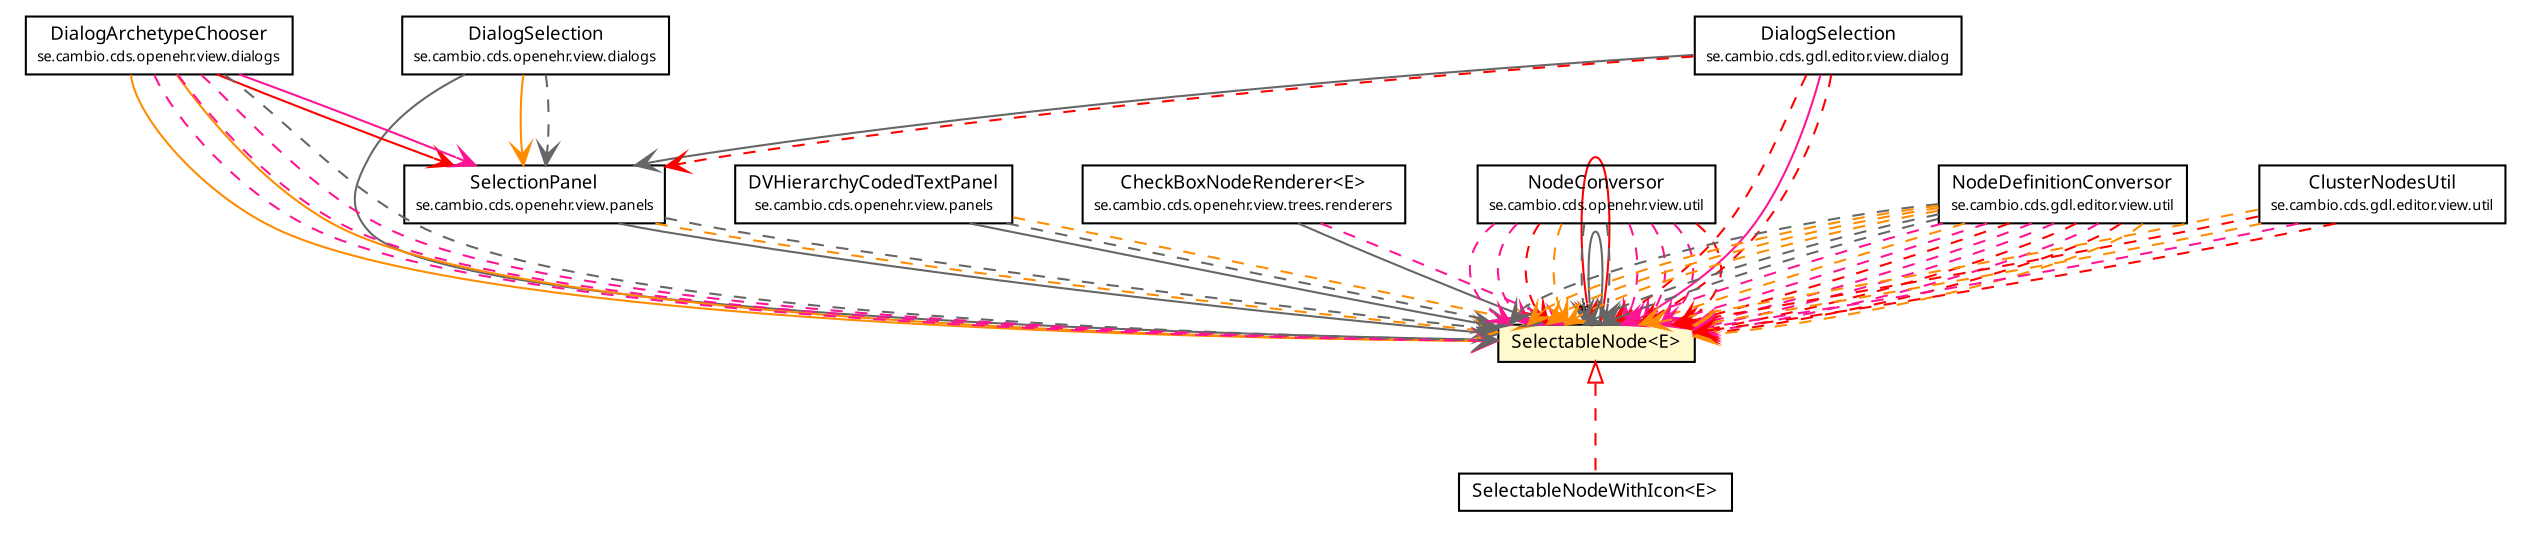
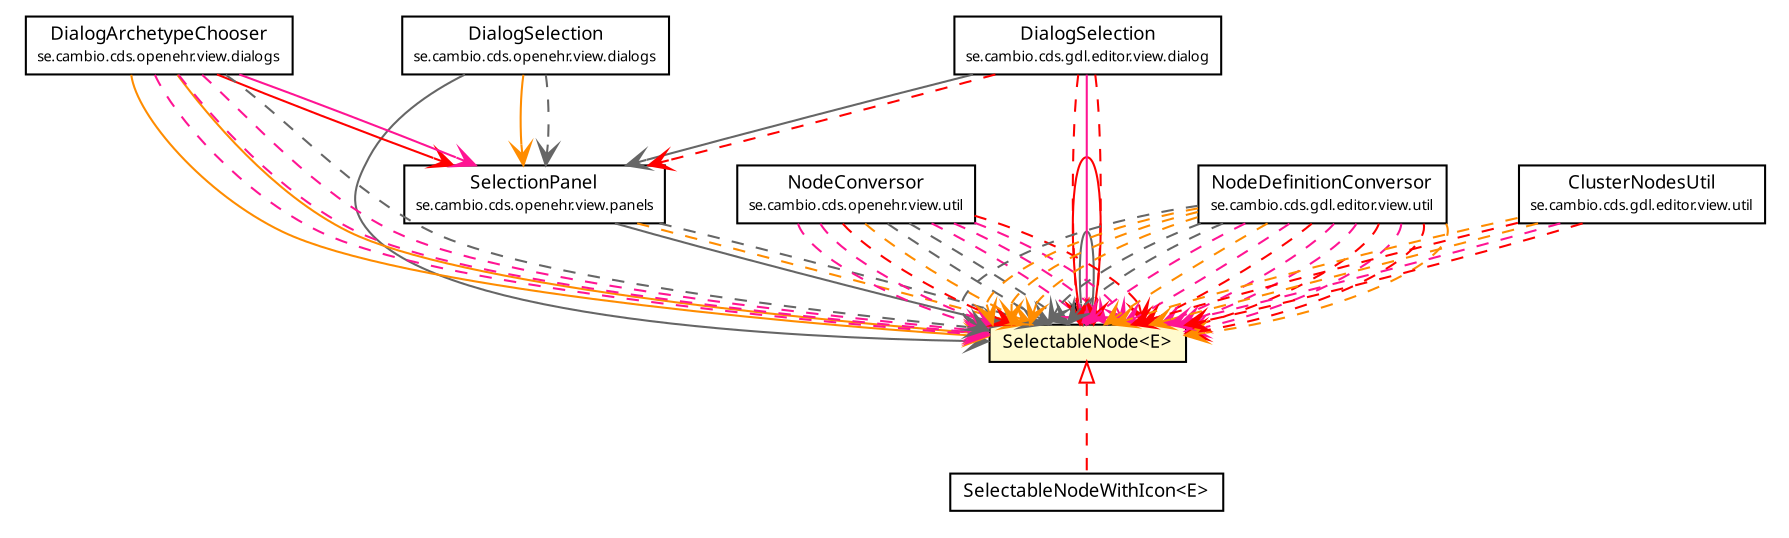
node "DVHierarchyCodedTextPanel": removed
node "CheckBoxNodeRenderer<E>": removed
